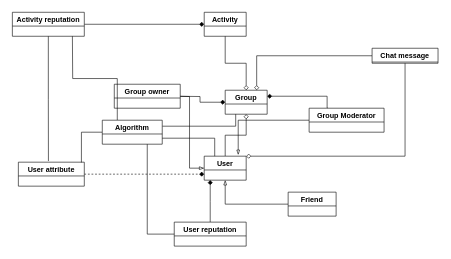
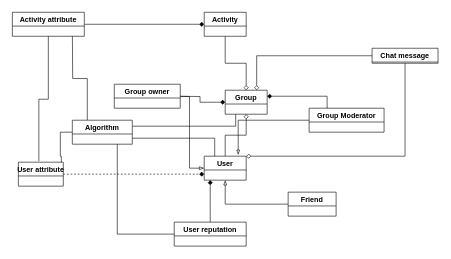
node "Activity reputation": label "Activity reputation" -> "Activity attribute"
node "Algorithm": moved (132, 132) -> (102, 132)
node "User attribute": size 66x24 -> 45x24
